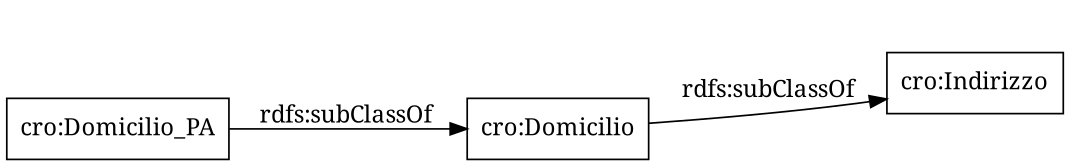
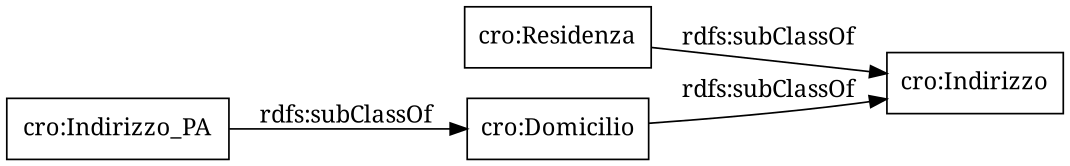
node "cro:Residenza": added
node "cro:Domicilio_PA": label "cro:Domicilio_PA" -> "cro:Indirizzo_PA"
